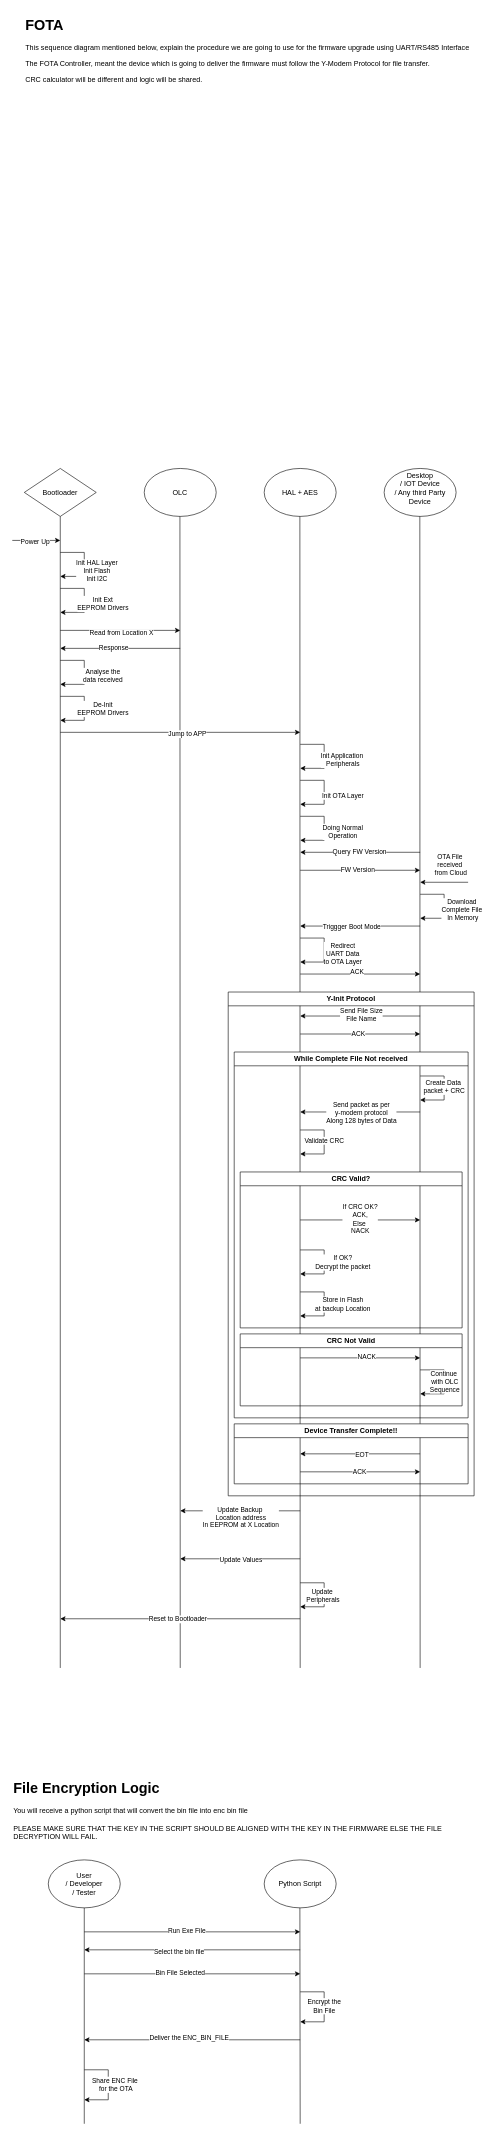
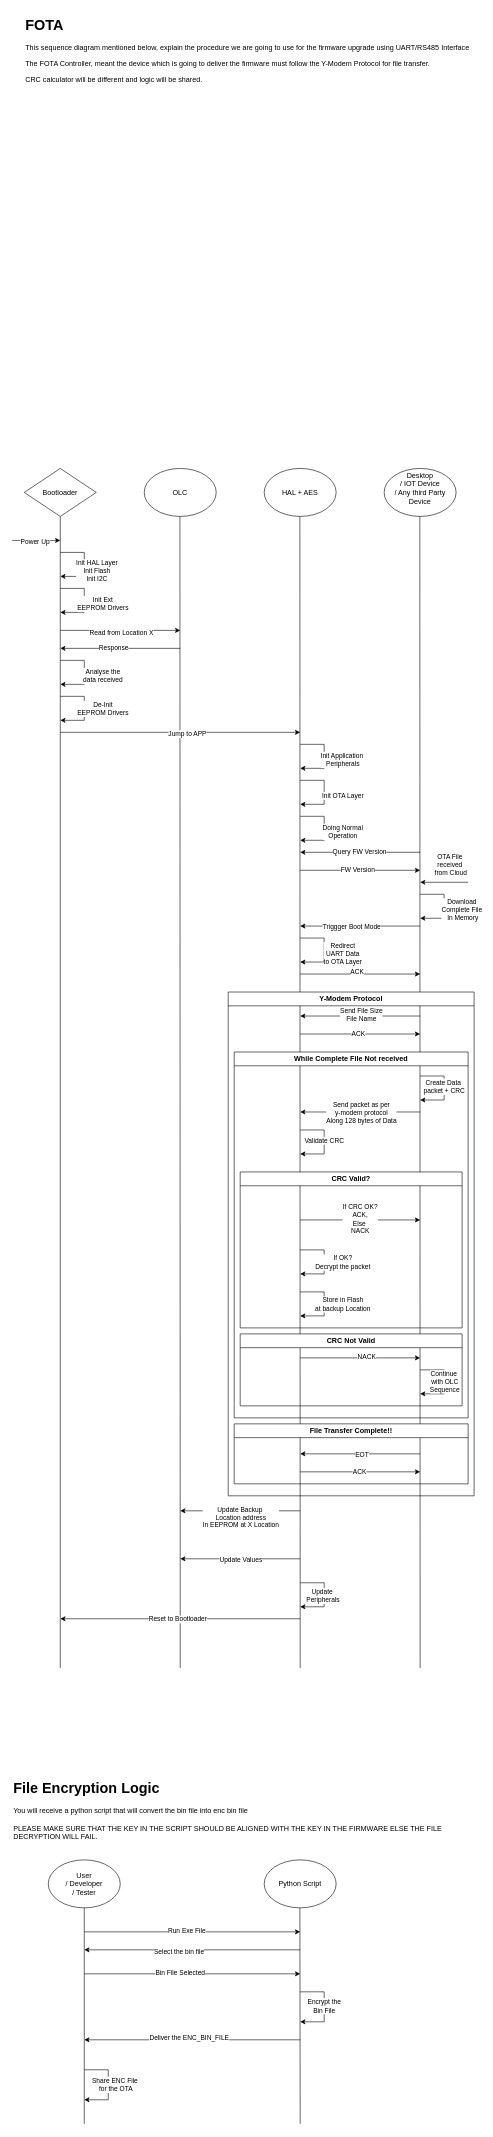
node "Y-Init Protocol": label "Y-Init Protocol" -> "Y-Modem Protocol"
node "Device Transfer Complete!!": label "Device Transfer Complete!!" -> "File Transfer Complete!!"
